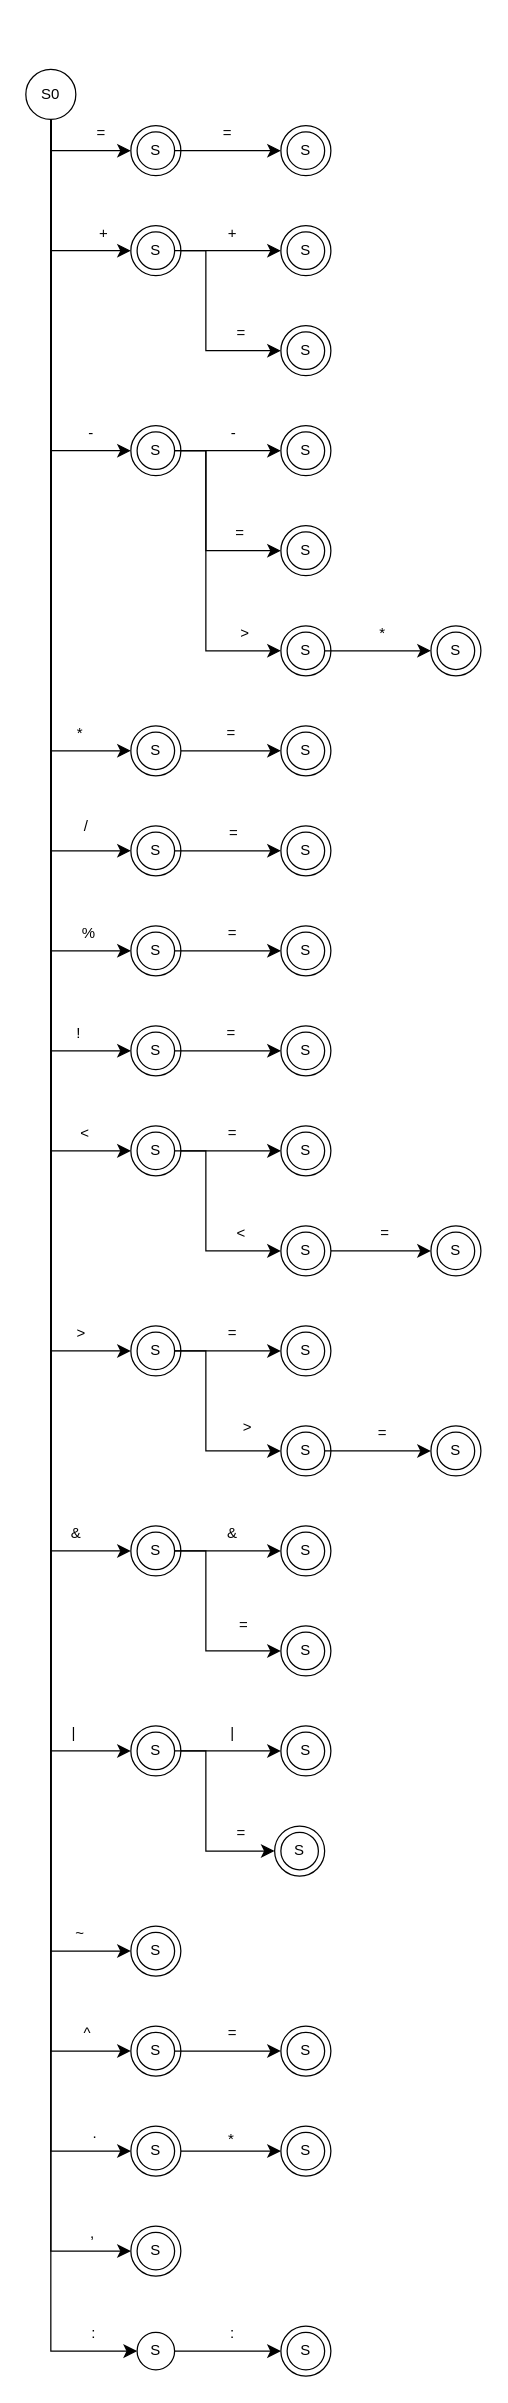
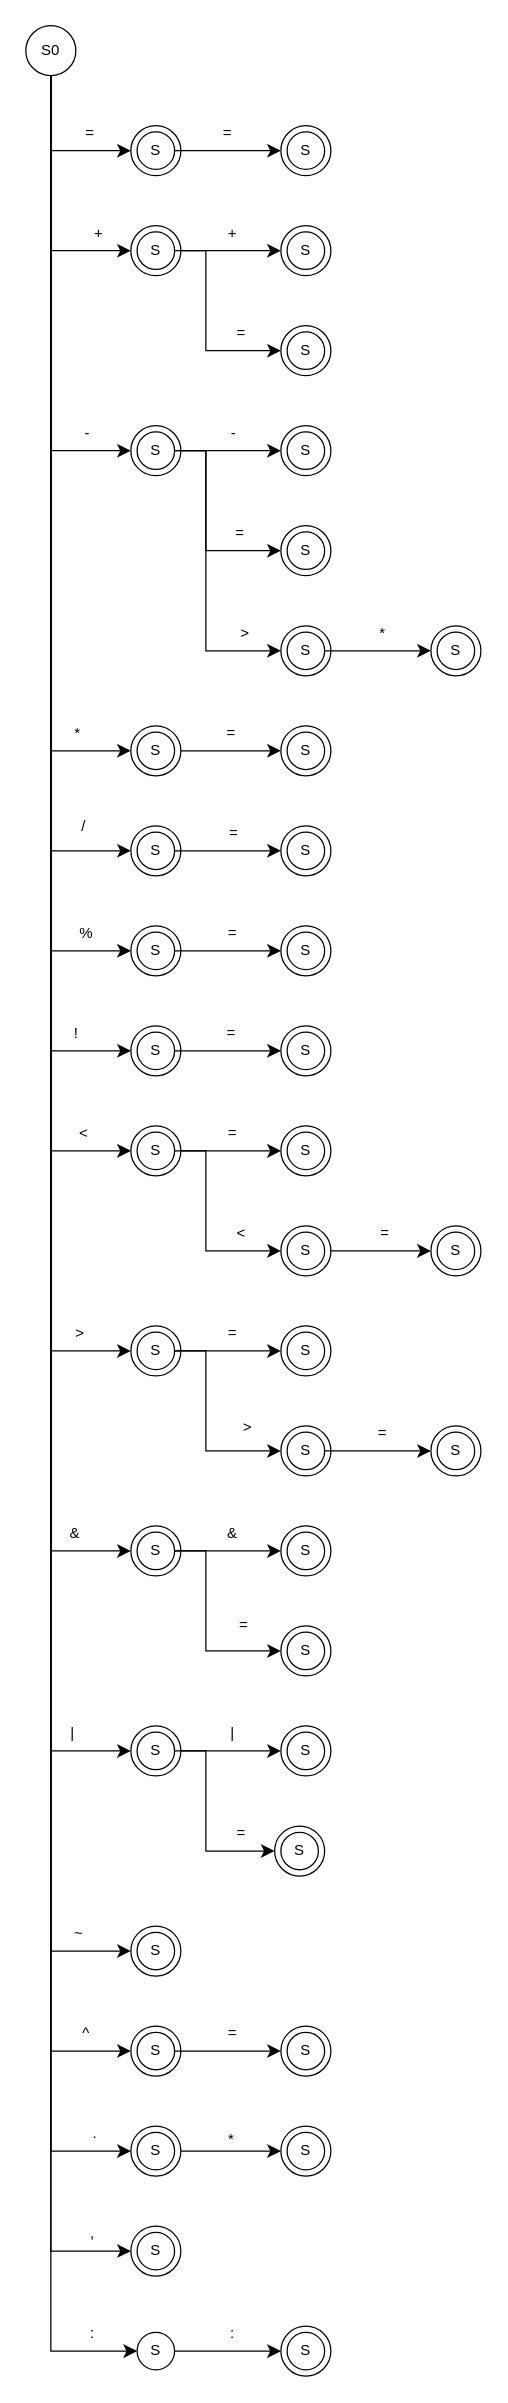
node "S0": moved (51, 94) -> (51, 51)
